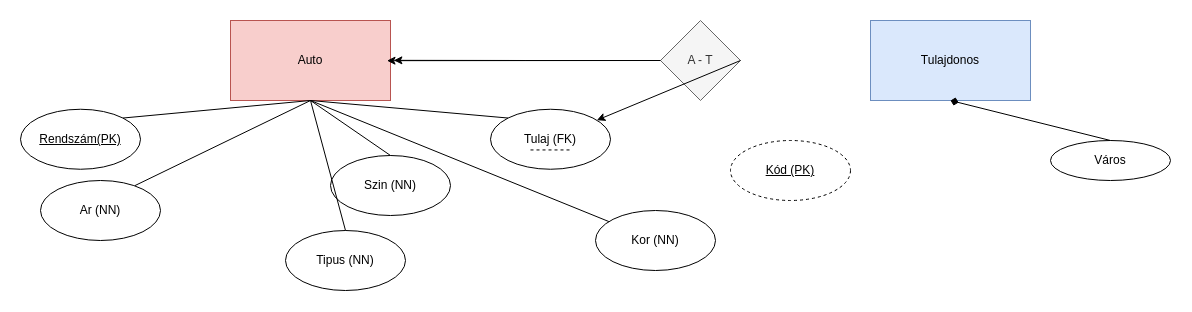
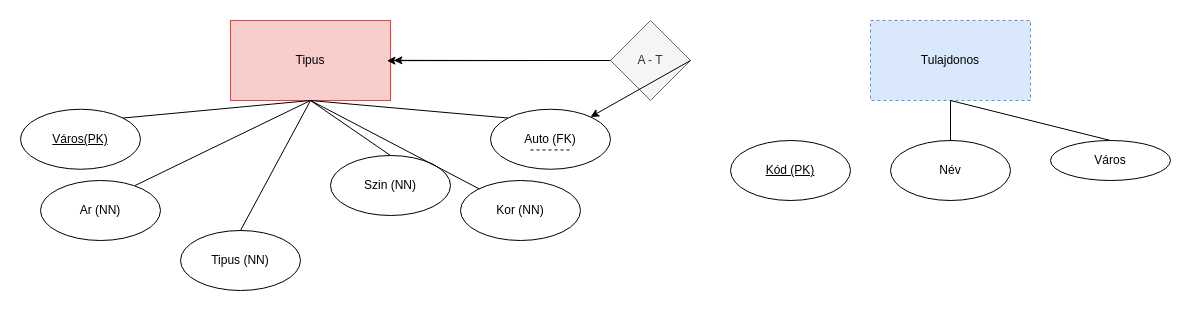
node "Auto": label "Auto" -> "Tipus"
node "A - T": moved (701, 61) -> (651, 61)
node "Tulajdonos": style solid -> dashed
edge "Város" -> "Tulajdonos": arrowhead diamond -> none
edge "Tulajdonos" -- "Név": added
node "Rendszám(PK)": label "Rendszám(PK)" -> "Város(PK)"
node "Tulaj (FK)": label "Tulaj (FK)" -> "Auto (FK)"
node "Kód (PK)": style dashed -> solid
node "Név": added
node "Kor (NN)": moved (656, 241) -> (521, 211)
node "Tipus (NN)": moved (346, 261) -> (241, 261)
